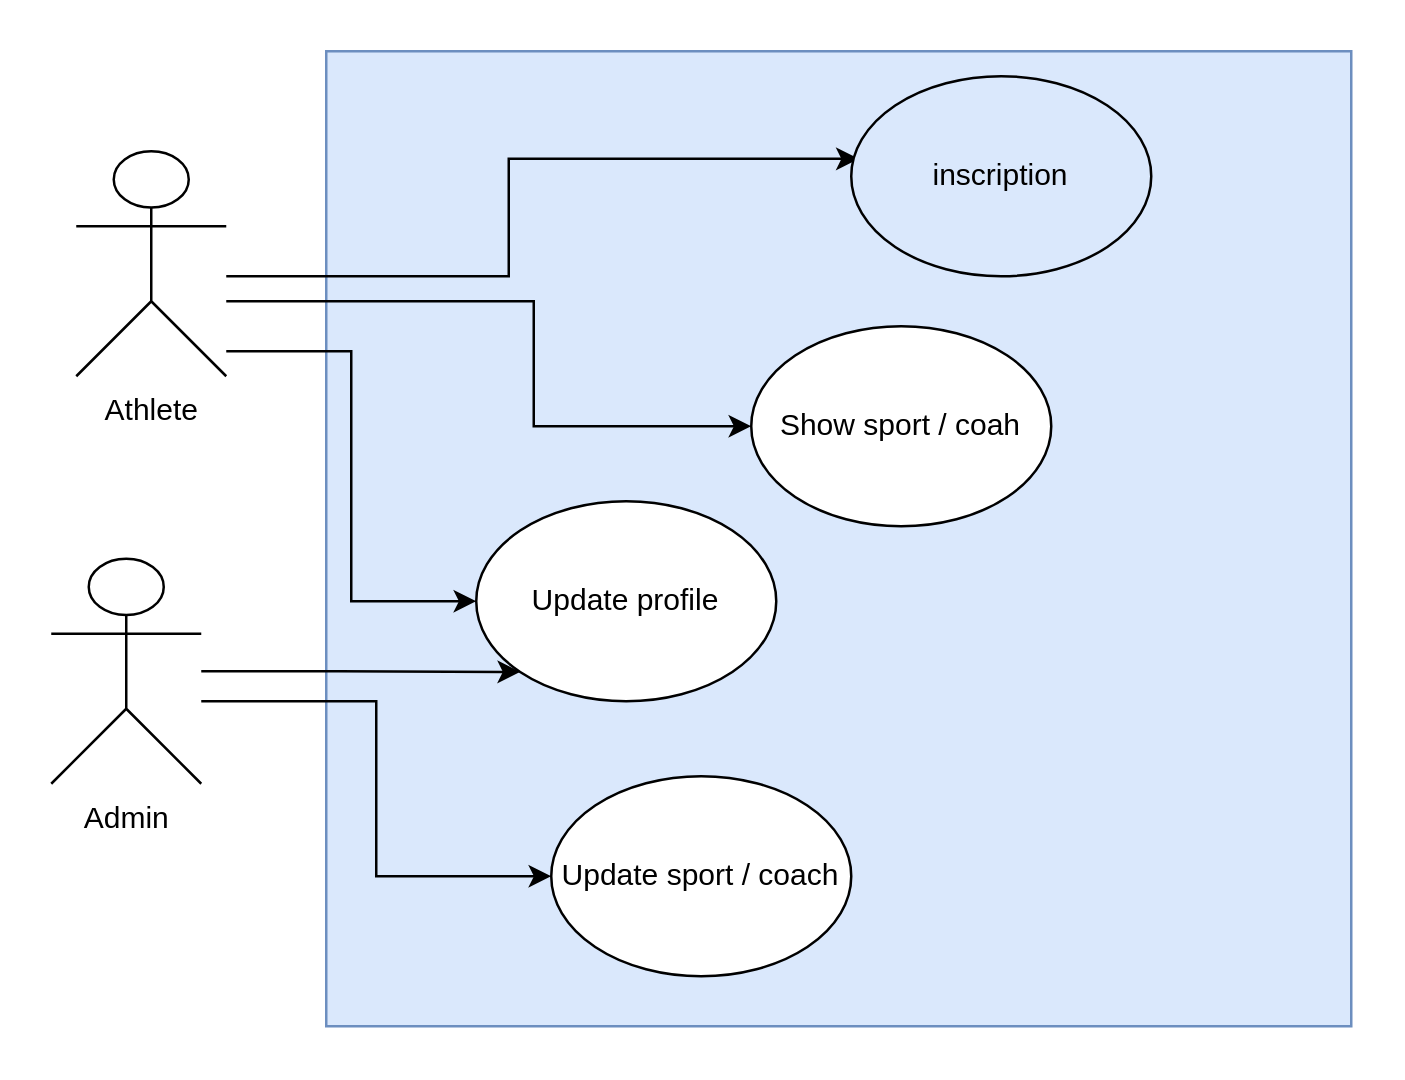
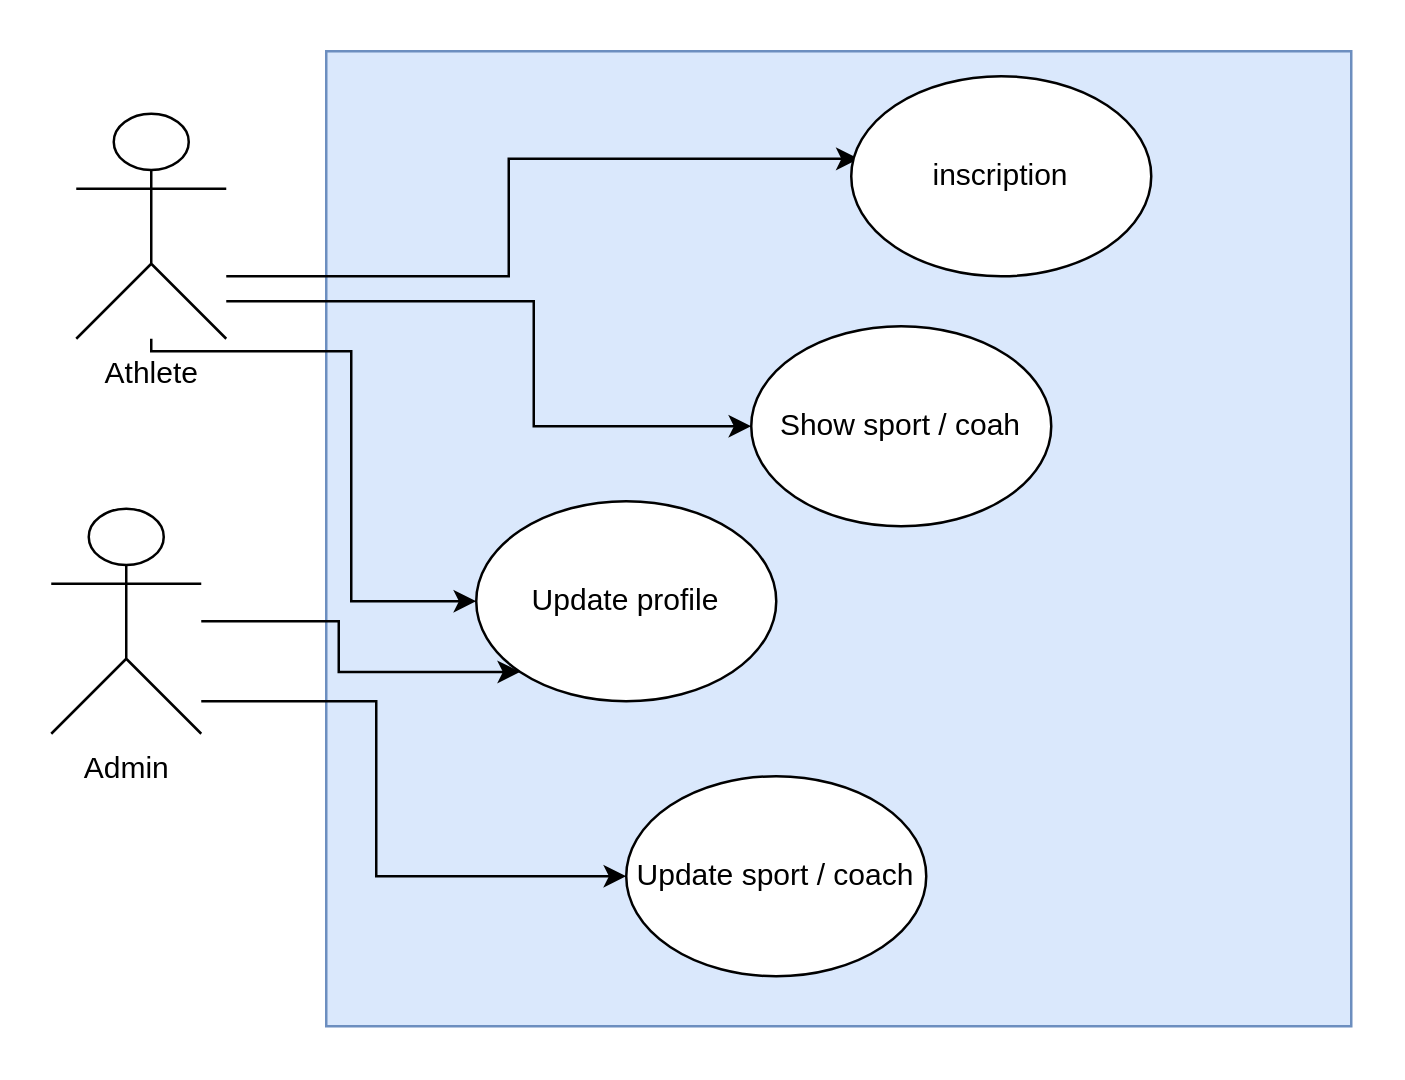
node "inscription": fillcolor #dae8fc -> #ffffff
node "Athlete": moved (151, 264) -> (151, 226)
node "Admin": moved (126, 671) -> (126, 621)
node "Update sport / coach": moved (701, 876) -> (776, 876)
